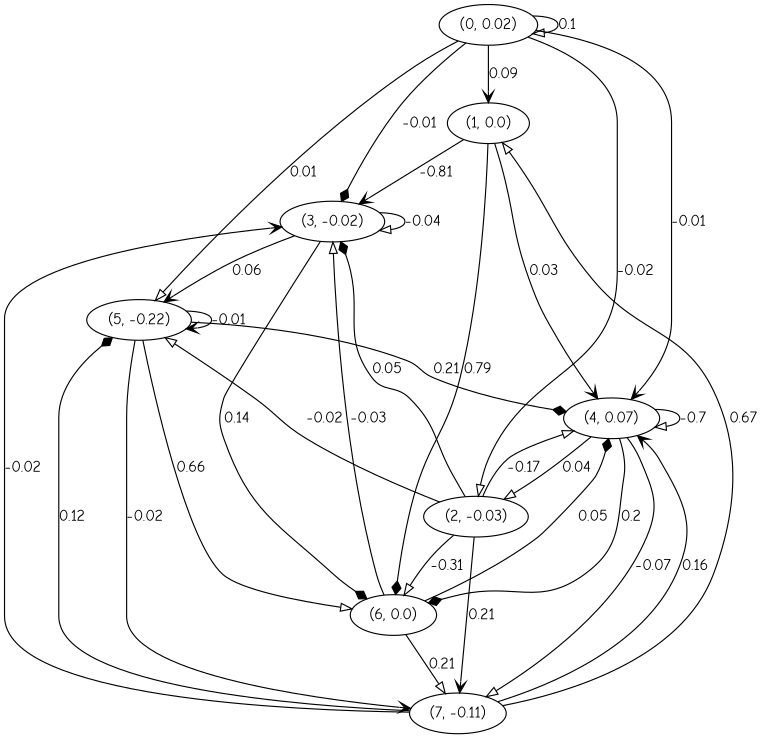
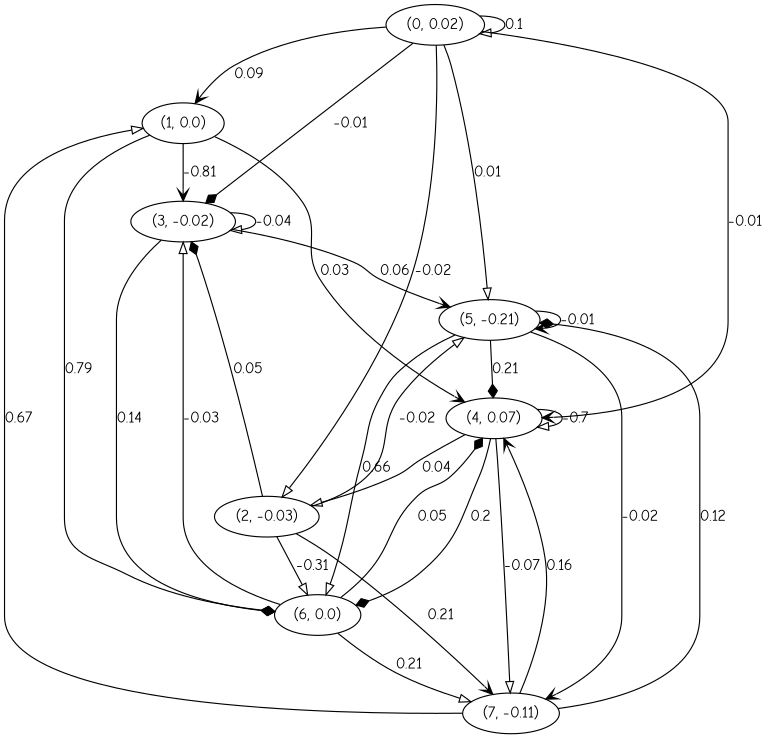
node "(5, -0.22)": label "(5, -0.22)" -> "(5, -0.21)"
edge "(2, -0.03)" -> "(4, 0.07)": removed, label "-0.17"
edge "(7, -0.11)" -> "(3, -0.02)": removed, label "-0.02"
